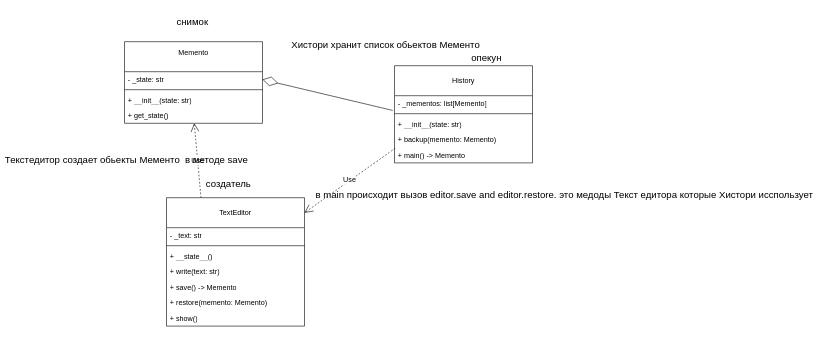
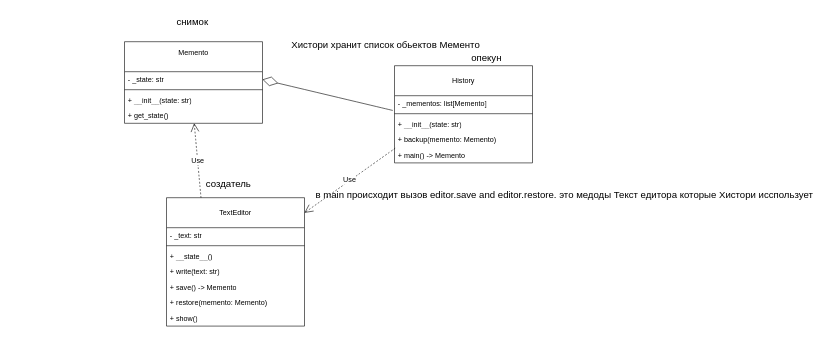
node "Текстедитор создает обьекты Мементо в методе save": removed
